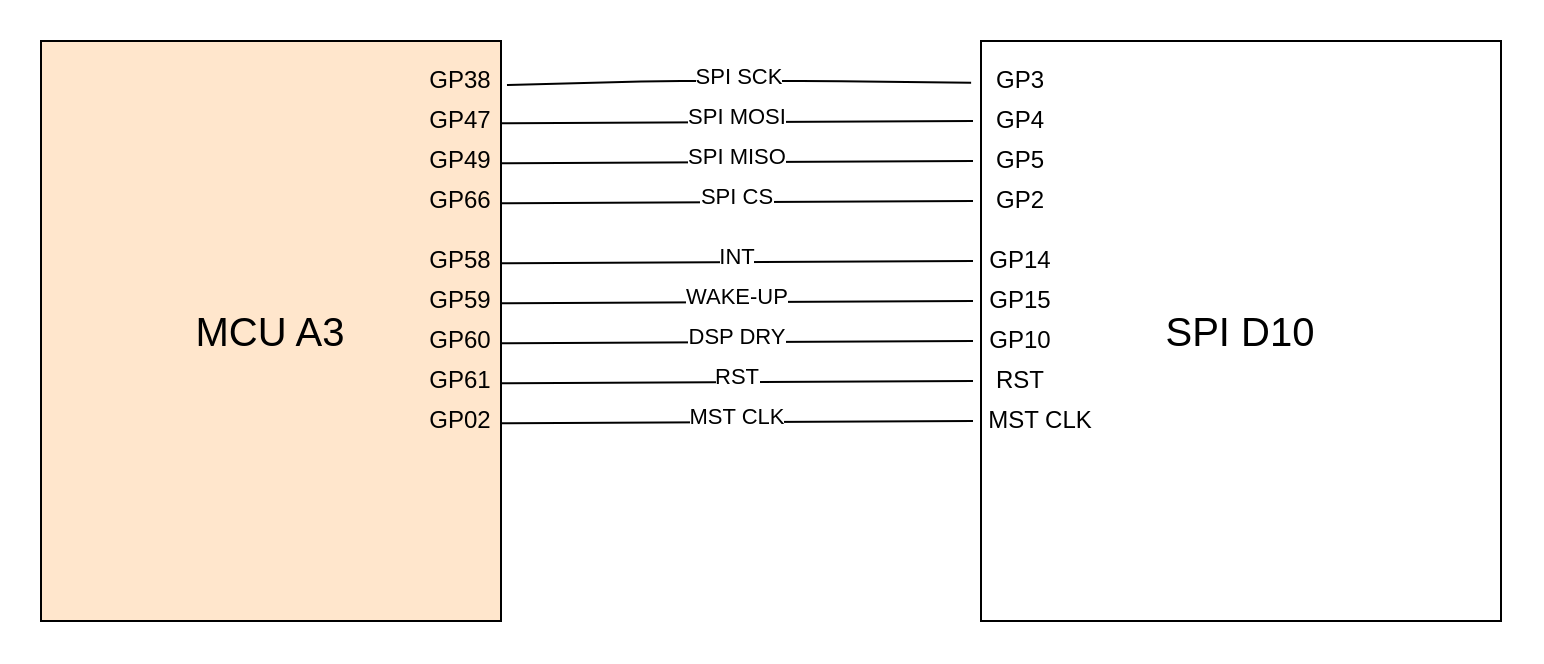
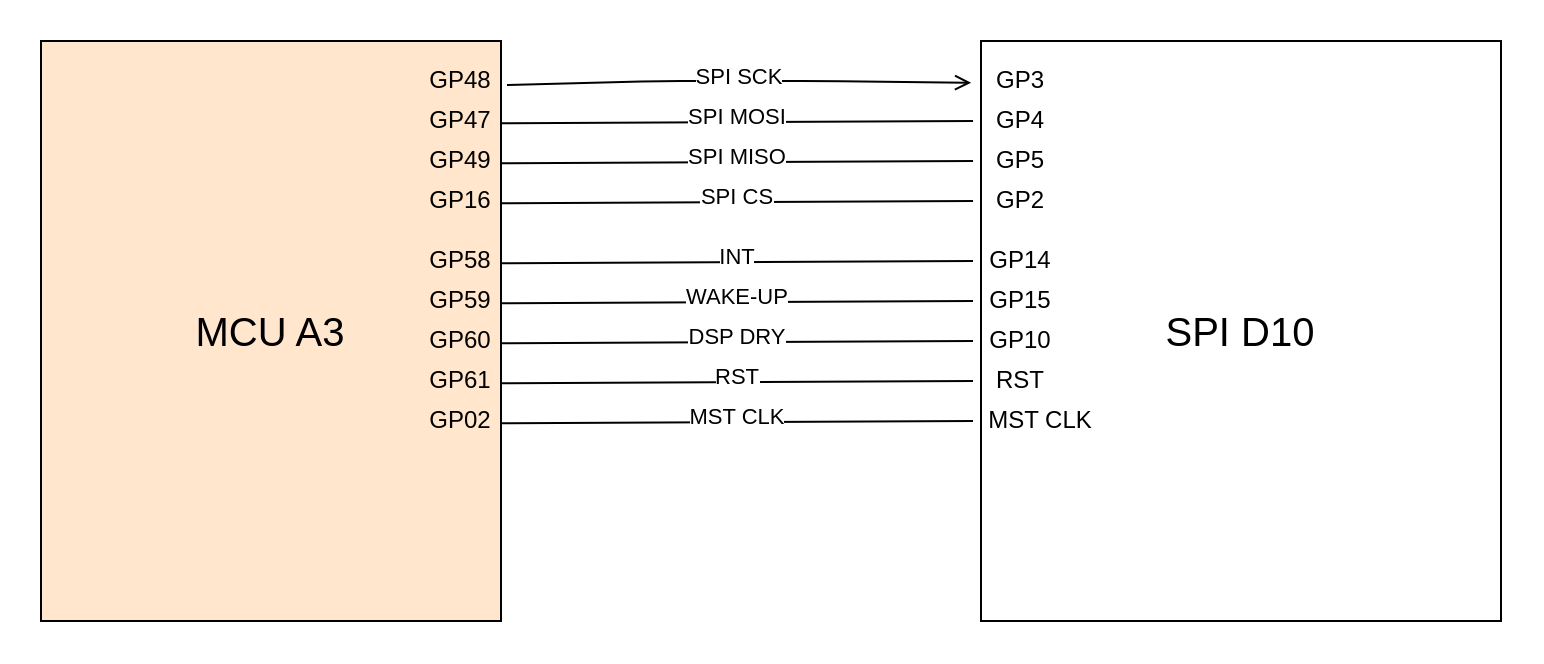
node "GP38": label "GP38" -> "GP48"
edge "MCU A3" -- "SPI D10": arrowhead none -> open
node "GP66": label "GP66" -> "GP16"
